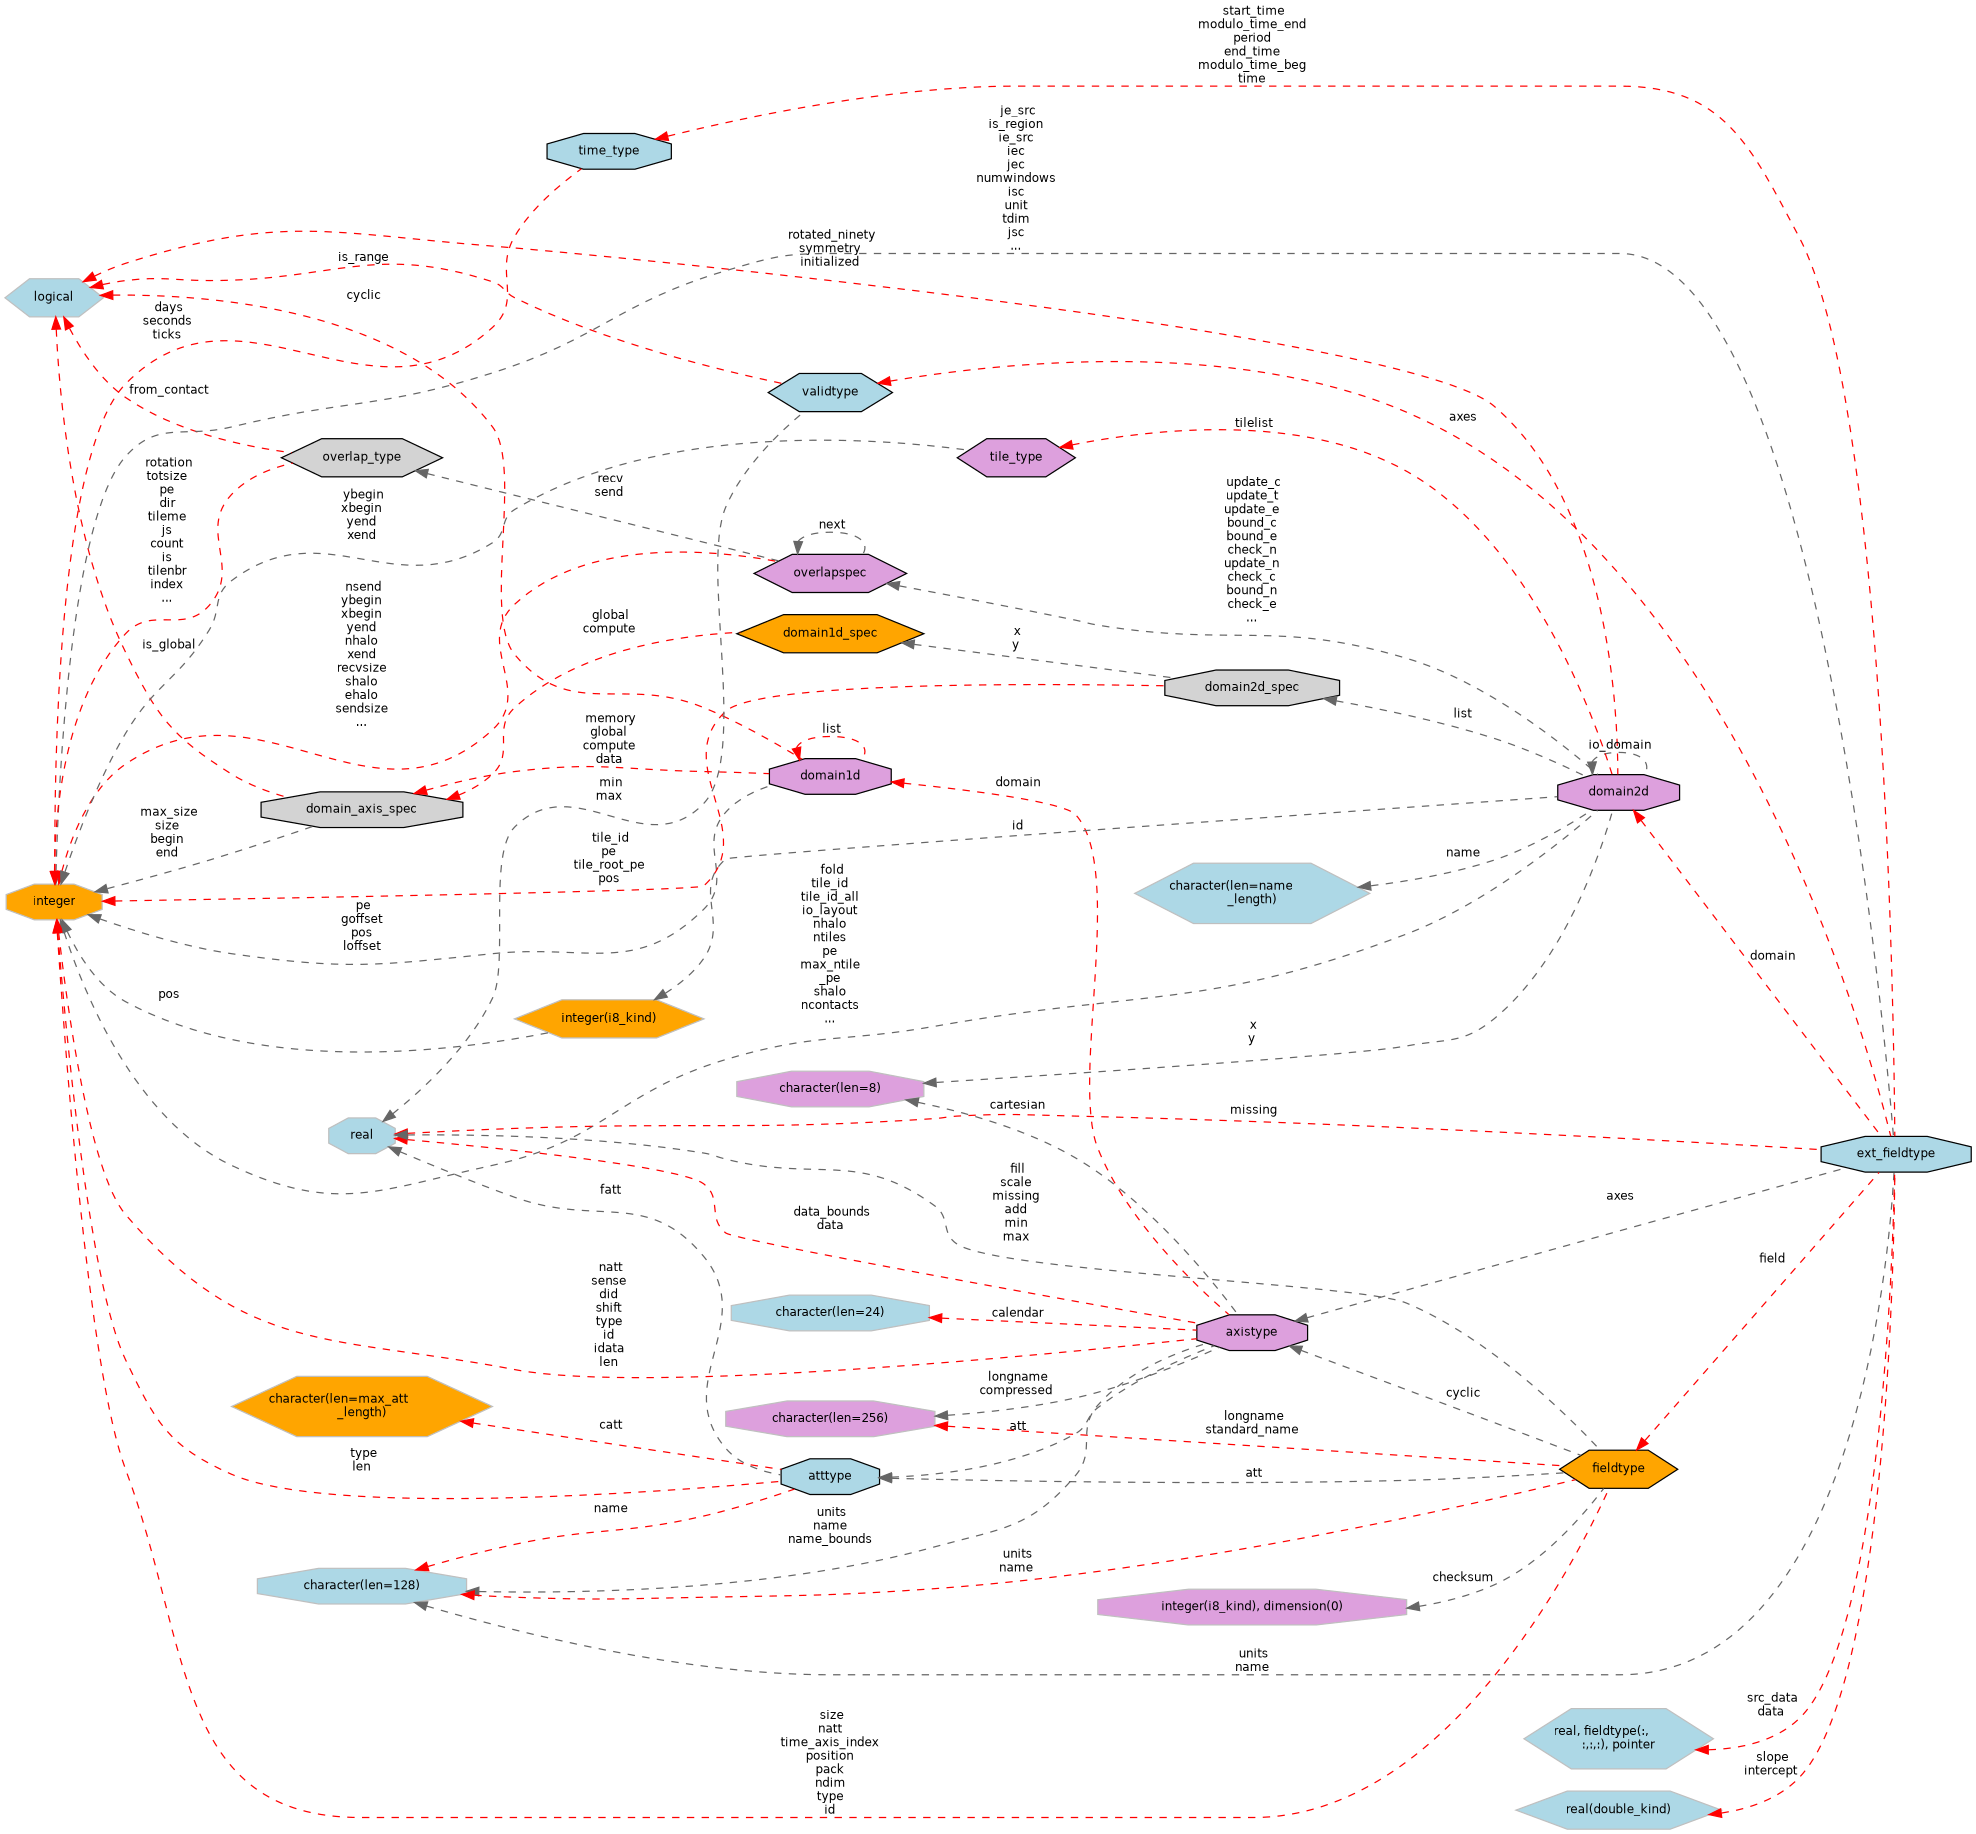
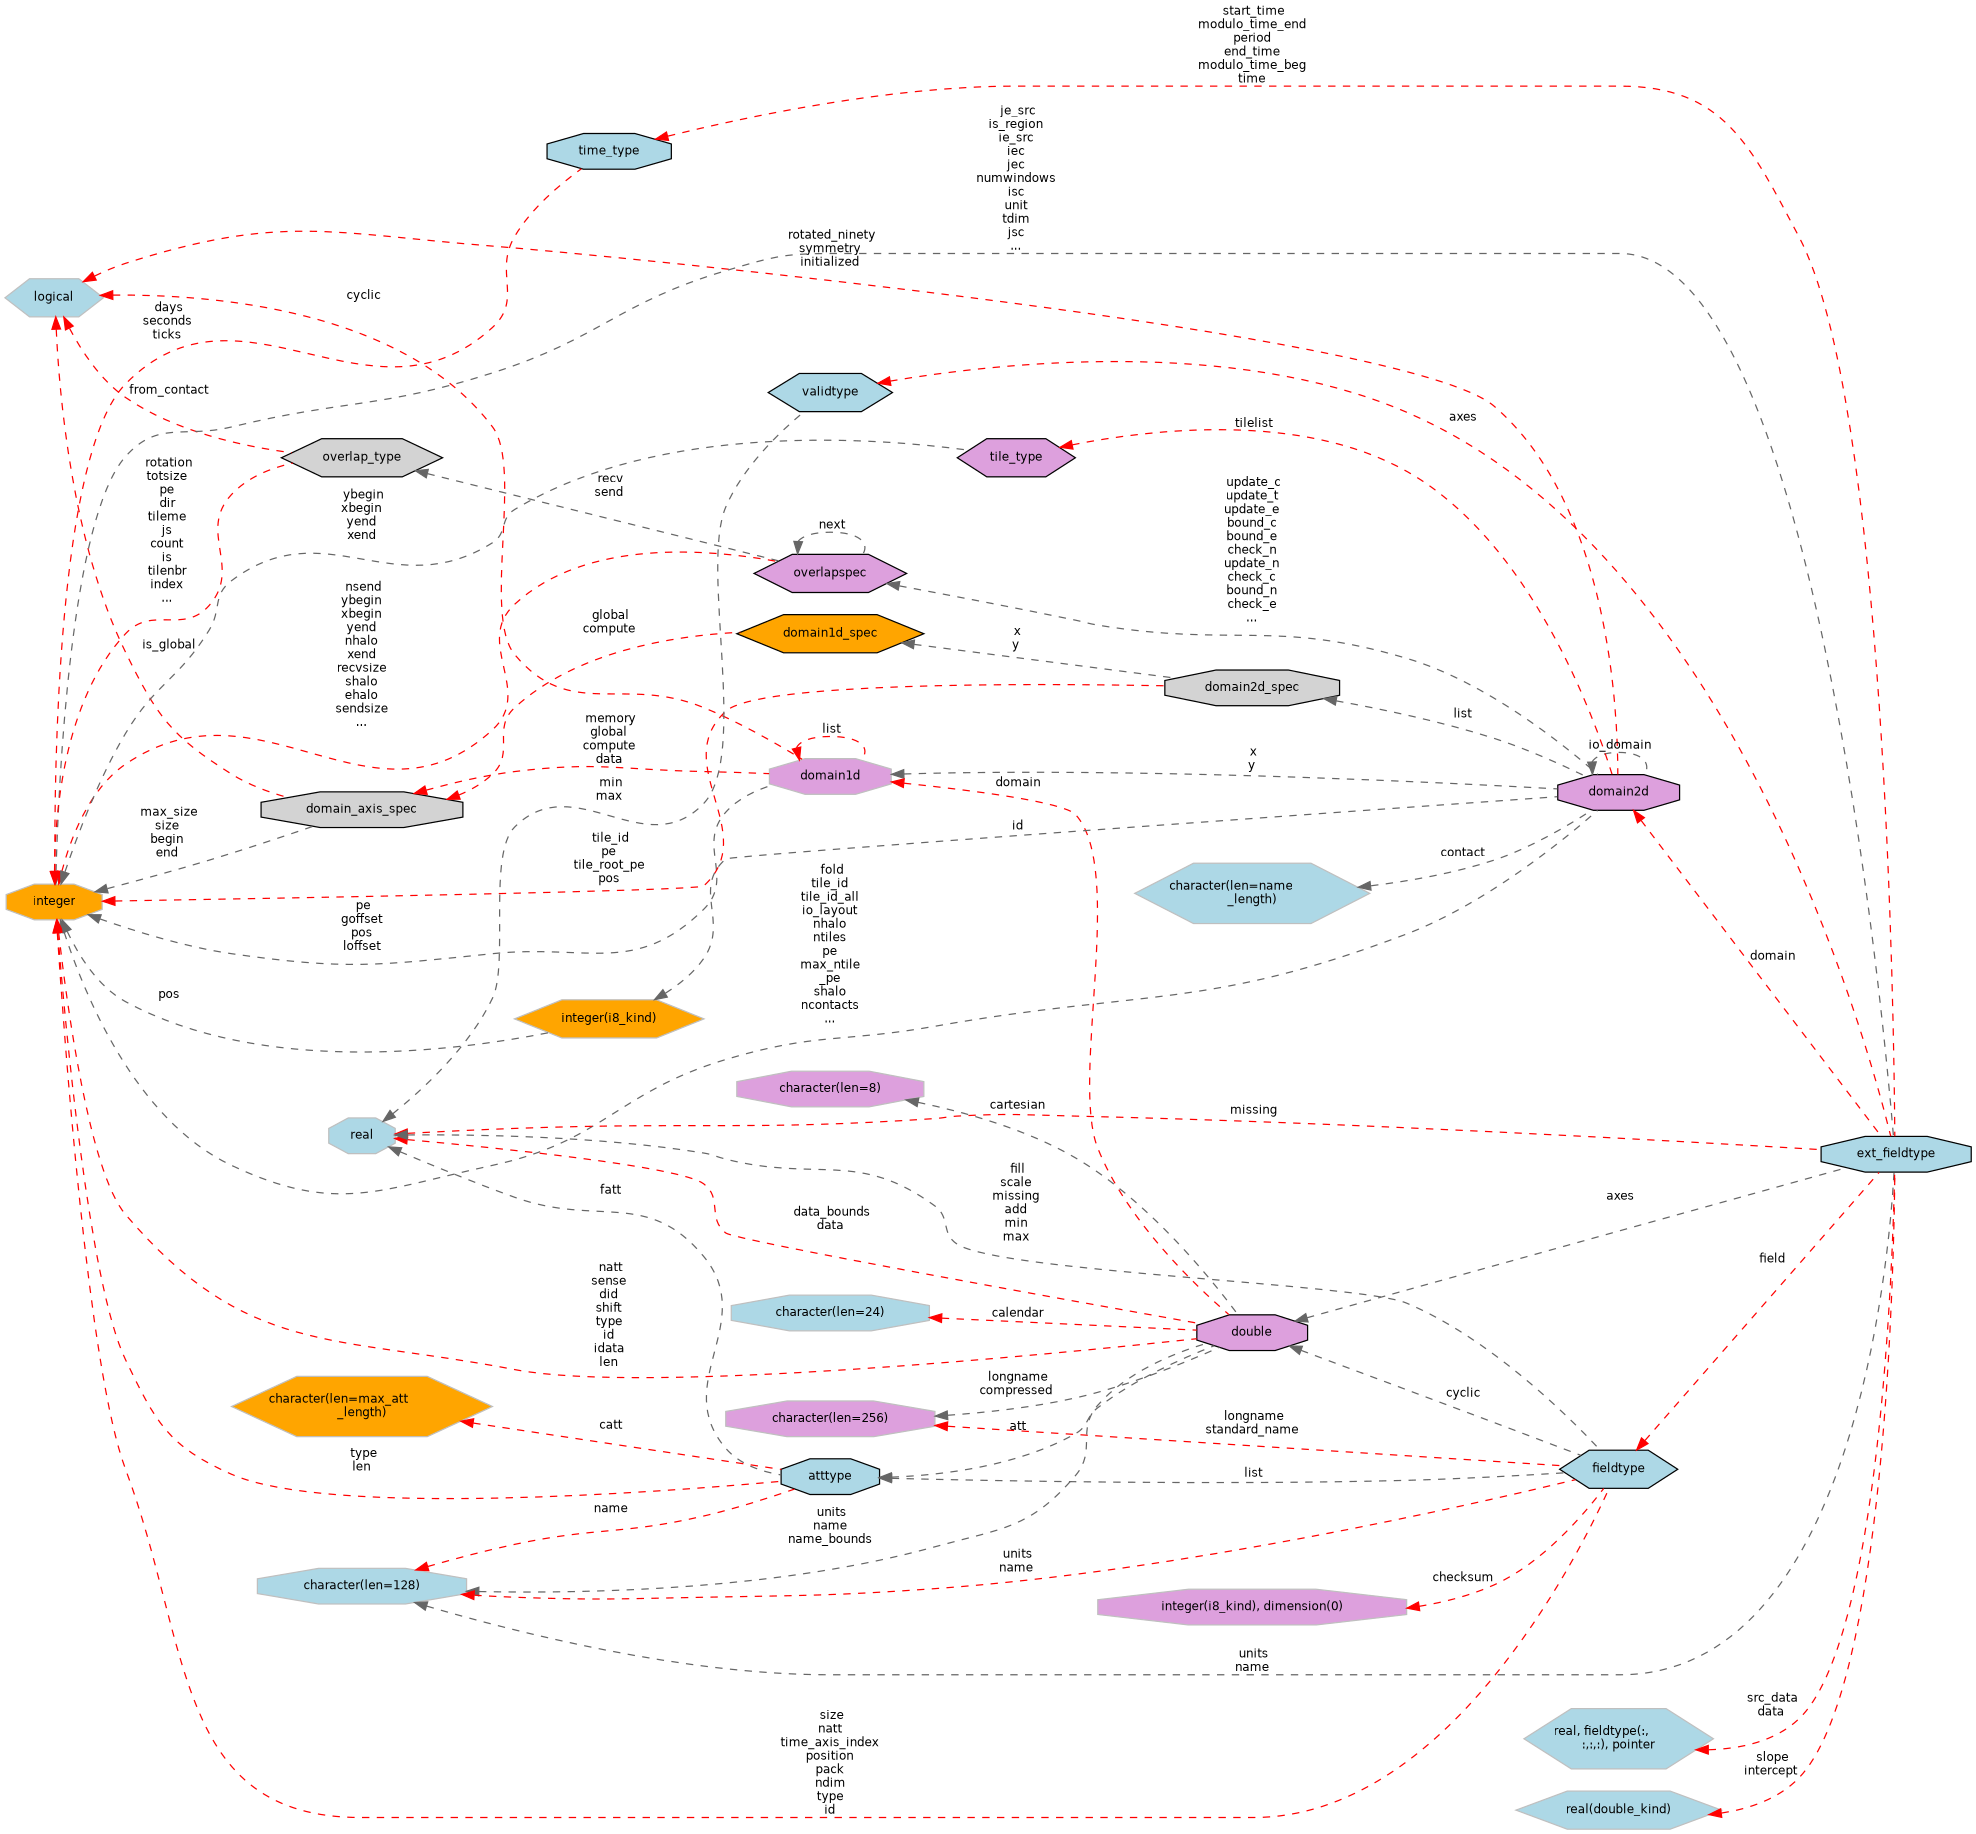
edge "validtype" -> "logical": removed, label "is_range"
node "domain1d": color black -> grey75
edge "domain2d" -> "character(len=name _length)": label " name" -> " contact"
edge "domain2d" -> "character(len=8)": now "domain2d" -> "domain1d"
node "axistype": label "axistype" -> "double"
node "fieldtype": fillcolor orange -> lightblue
edge "fieldtype" -> "atttype": label " att" -> " list"
edge "fieldtype" -> "integer(i8_kind), dimension(0)": color gray40 -> red
